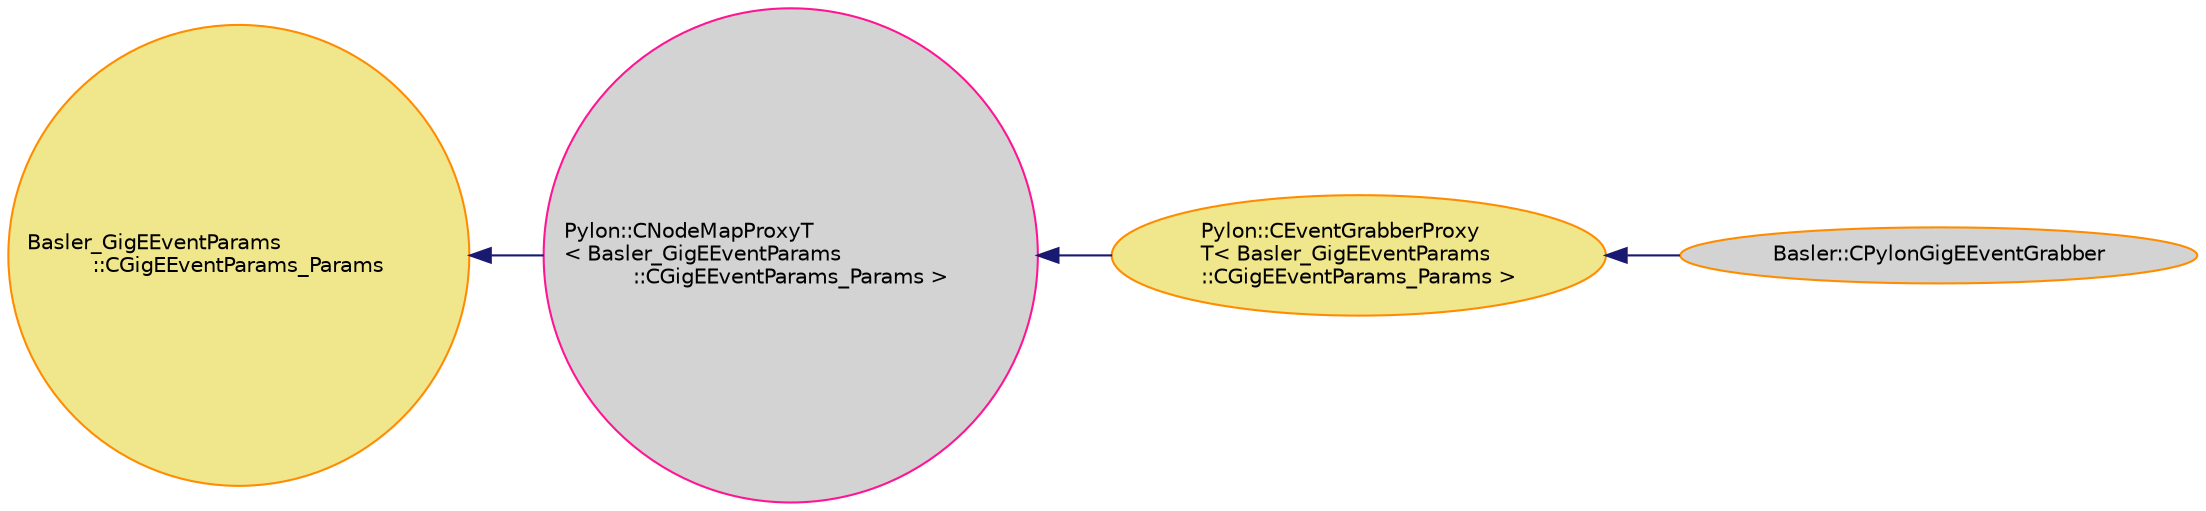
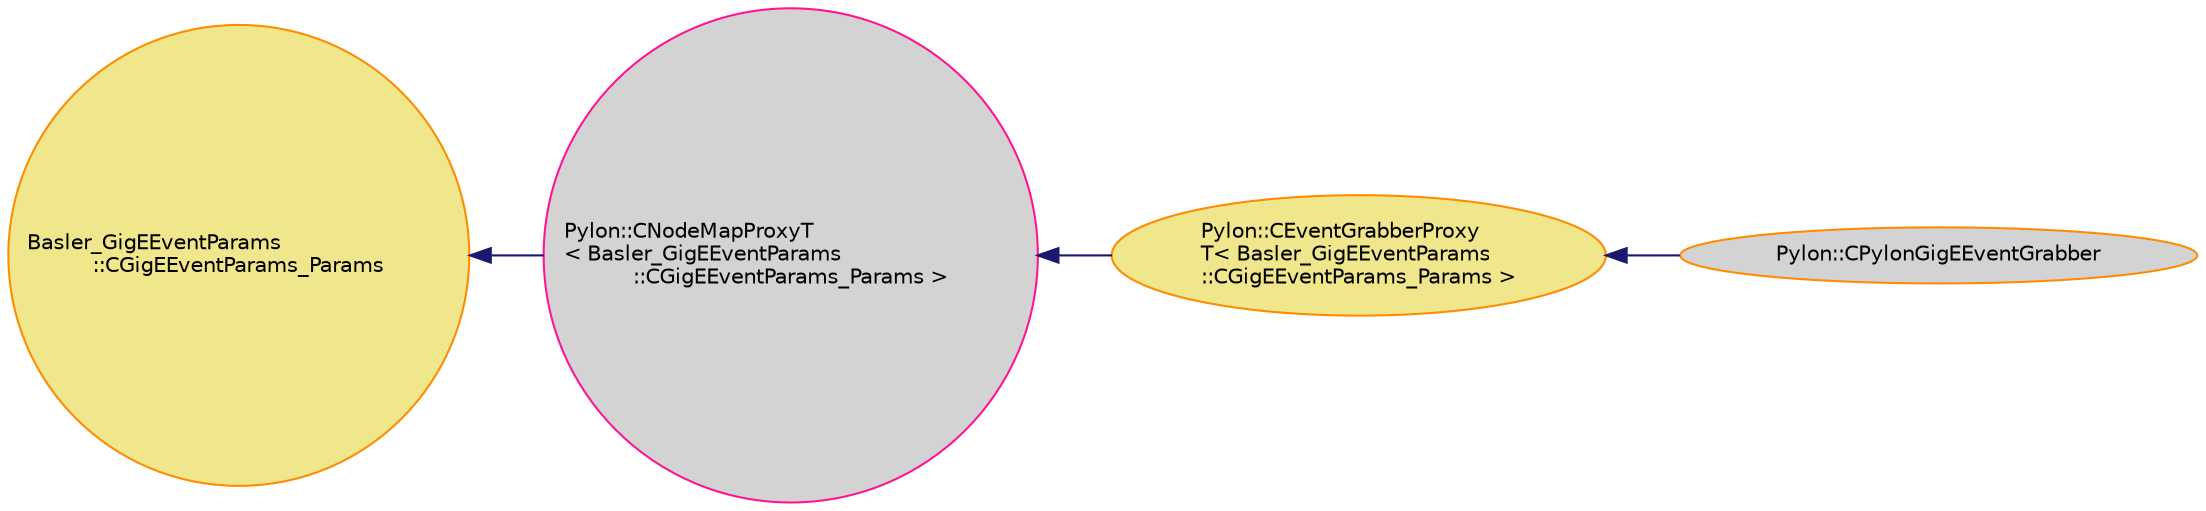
node "Basler::CPylonGigEEventGrabber": label "Basler::CPylonGigEEventGrabber" -> "Pylon::CPylonGigEEventGrabber"
